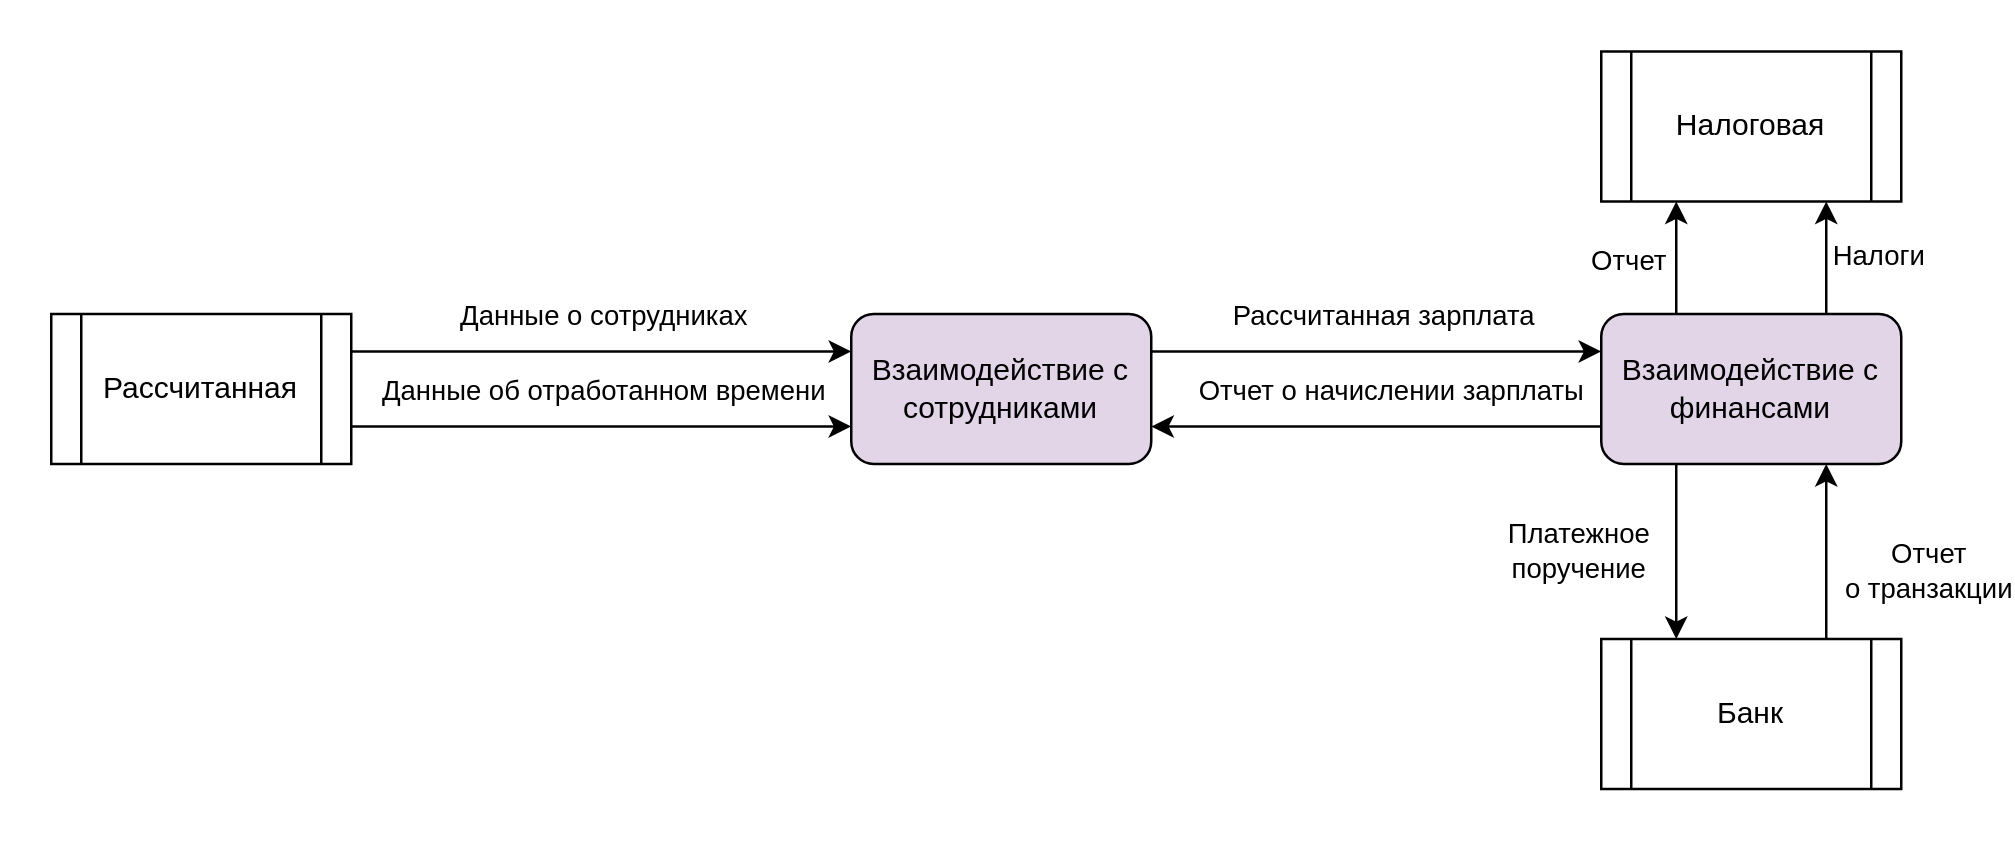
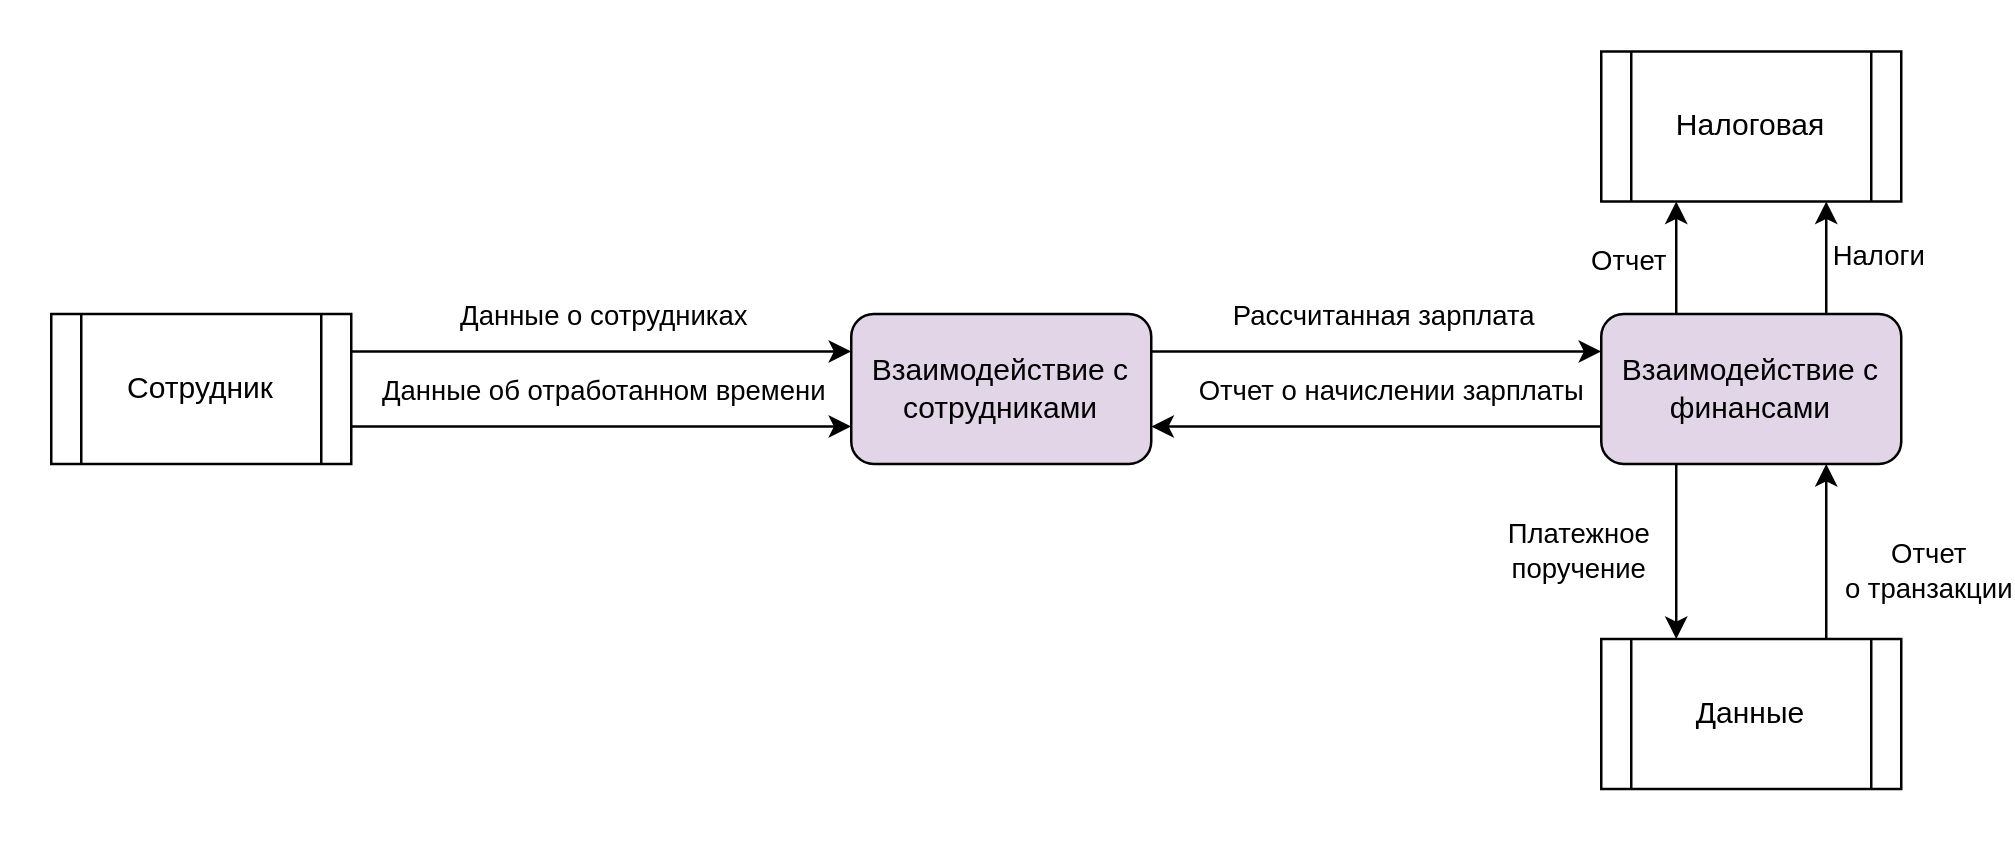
node "Рассчитанная": label "Рассчитанная" -> "Сотрудник"
node "Банк": label "Банк" -> "Данные"
